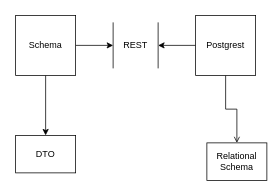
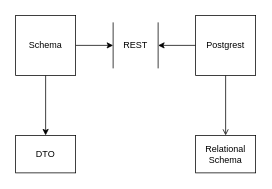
node "Relational Schema": moved (237, 162) -> (225, 154)
